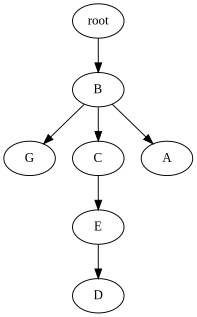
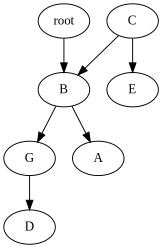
edge "B" -> "C": reversed
edge "E" -> "D": now "G" -> "D"
